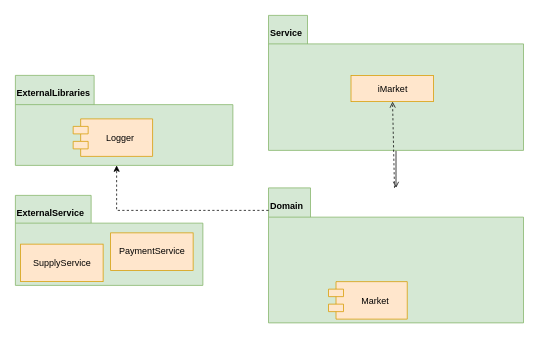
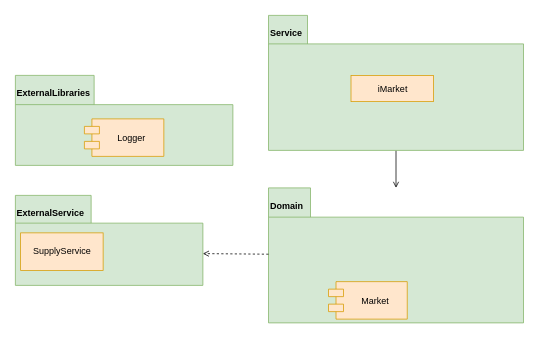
node "Logger": moved (113, 138) -> (124, 138)
edge "Domain" -> "iMarket": now "Domain" -> "ExternalService"
edge "Domain" -> "ExternalLibraries": removed
node "PaymentService": removed
node "SupplyService": moved (62, 263) -> (62, 252)
